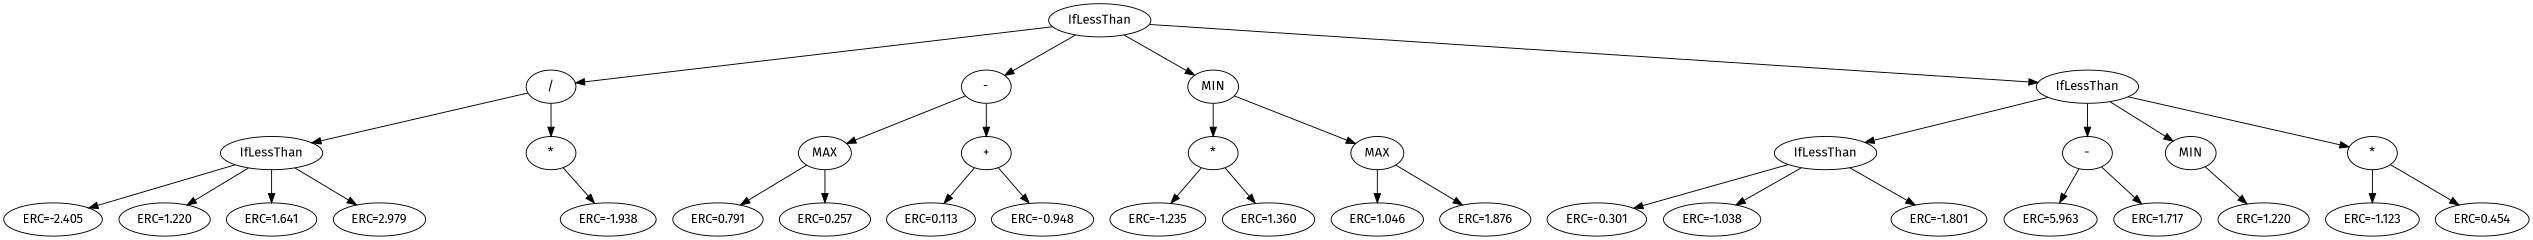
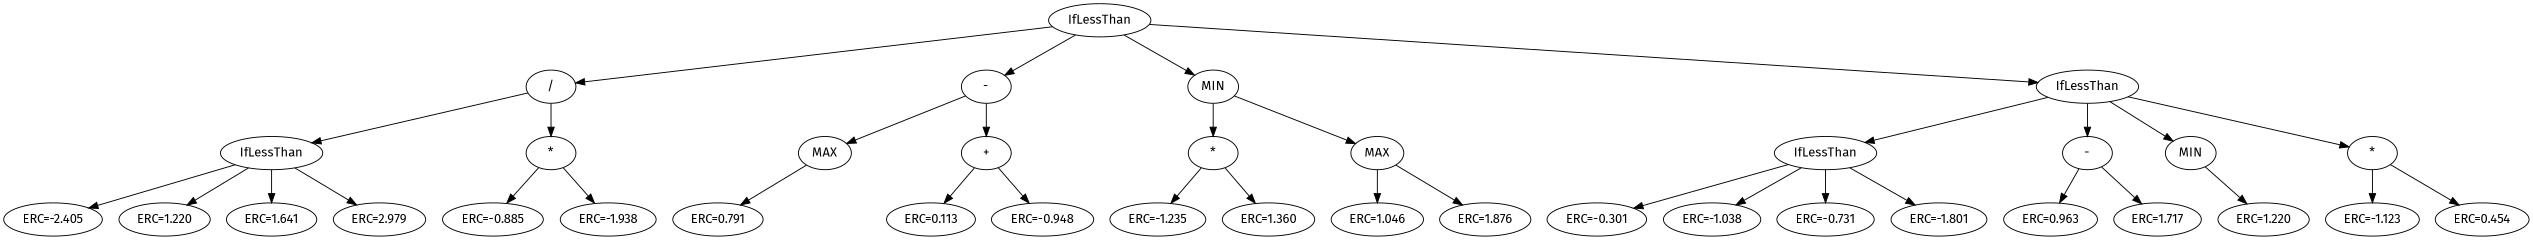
node "ERC=-0.885": added
node "ERC=0.257": removed
node "ERC=-0.731": added
node "ERC=5.963": label "ERC=5.963" -> "ERC=0.963"
